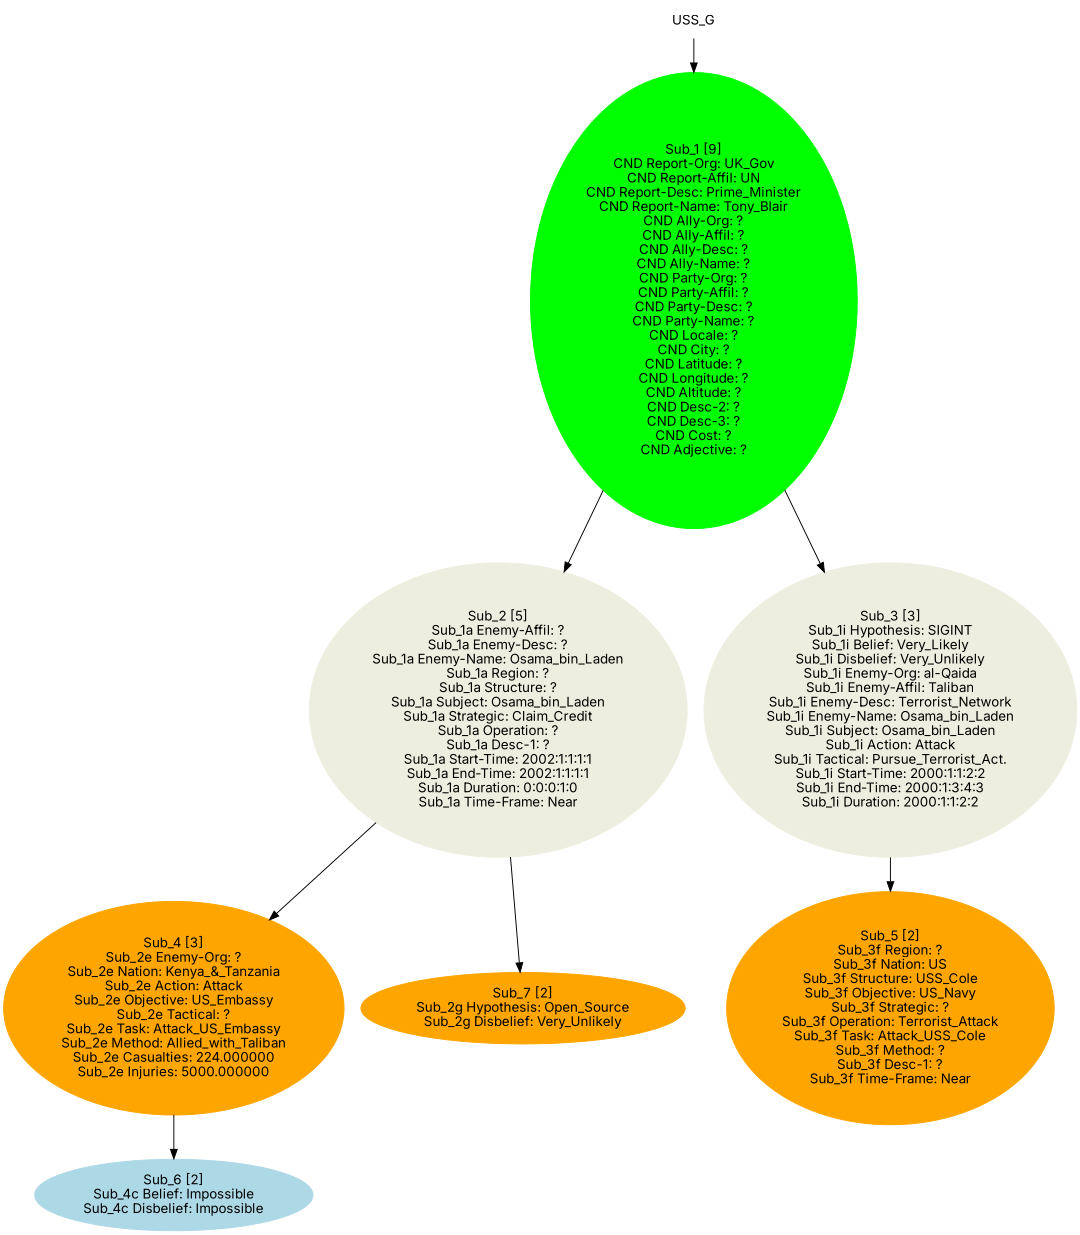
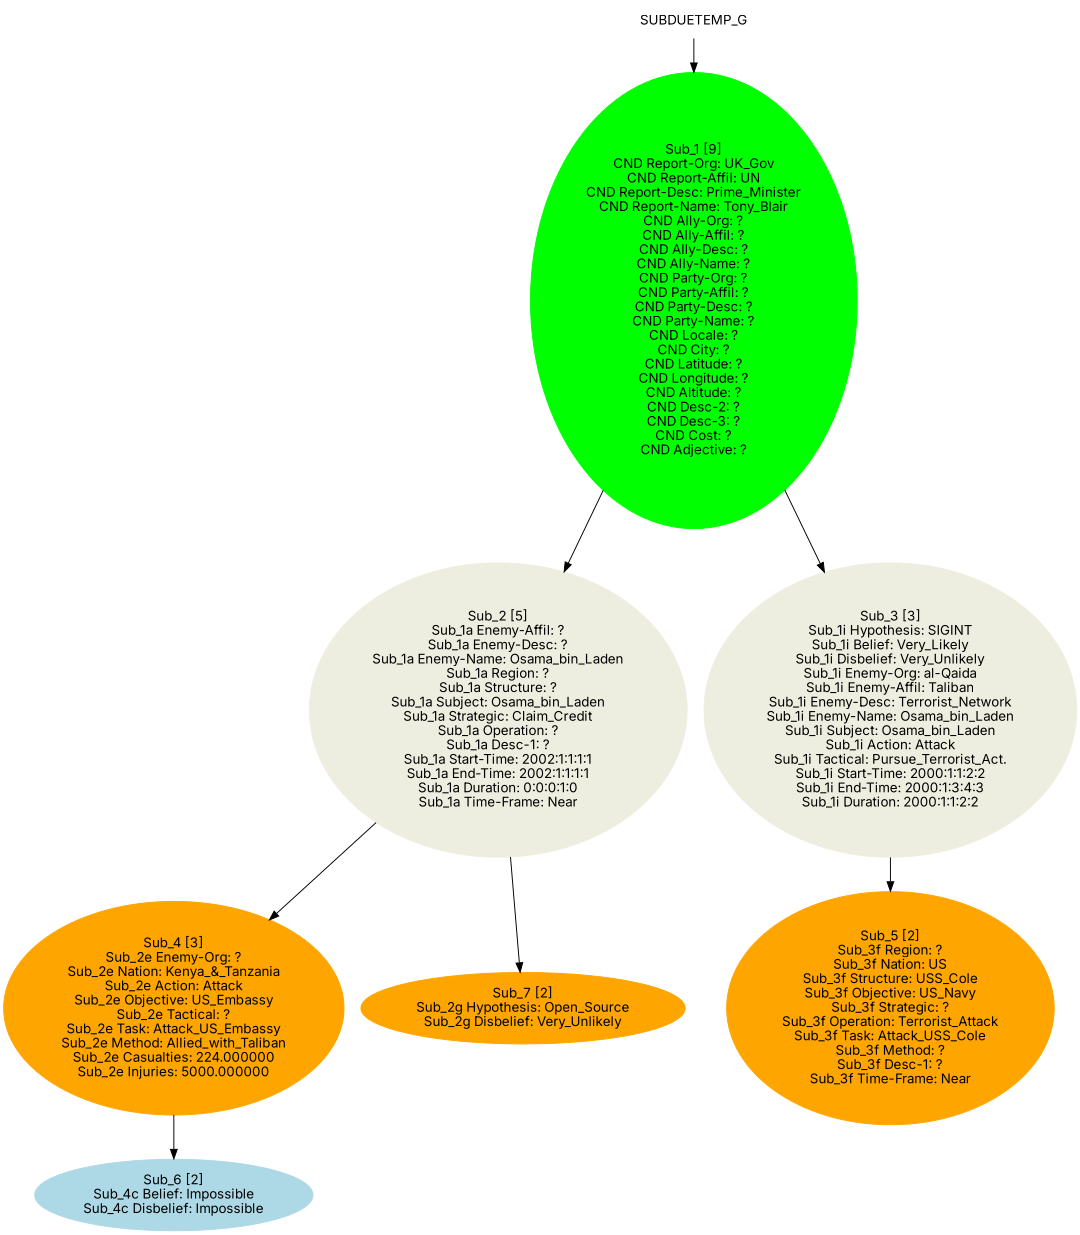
node "USS_G": label "USS_G" -> "SUBDUETEMP_G"
